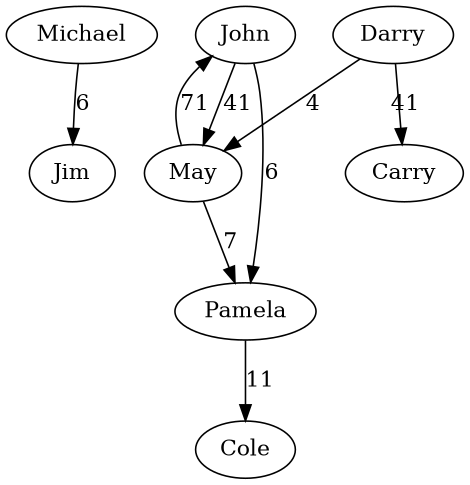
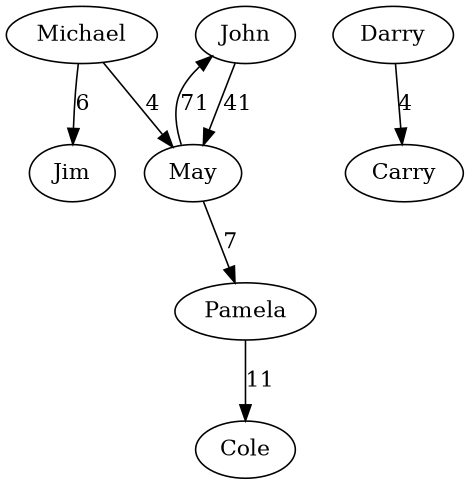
edge "Darry" -> "May": now "Michael" -> "May"
edge "Darry" -> "Carry": label "41" -> "4"
edge "John" -> "Pamela": removed, label "6"
